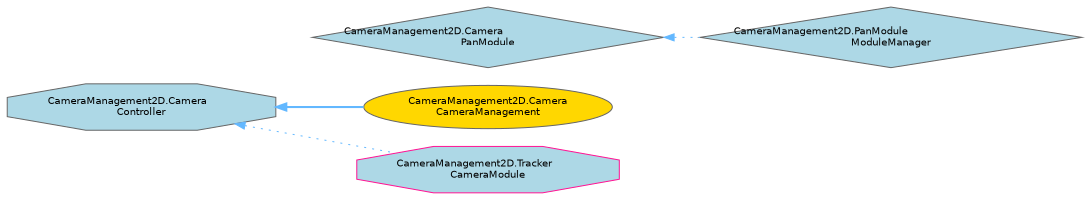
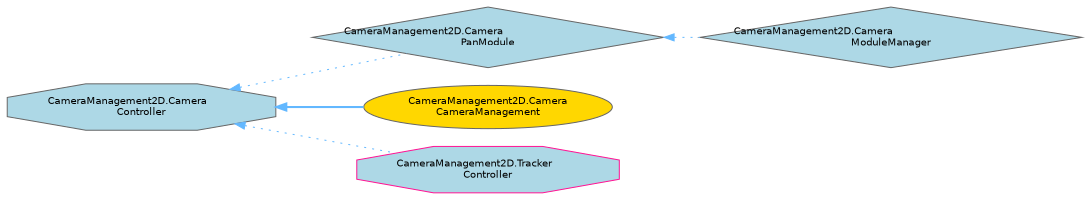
node "CameraManagement2D.PanModule ModuleManager": label "CameraManagement2D.PanModule ModuleManager" -> "CameraManagement2D.Camera ModuleManager"
edge "CameraManagement2D.Camera PanModule" -> "CameraManagement2D.Camera Controller": added
node "CameraManagement2D.Tracker CameraModule": label "CameraManagement2D.Tracker CameraModule" -> "CameraManagement2D.Tracker Controller"
